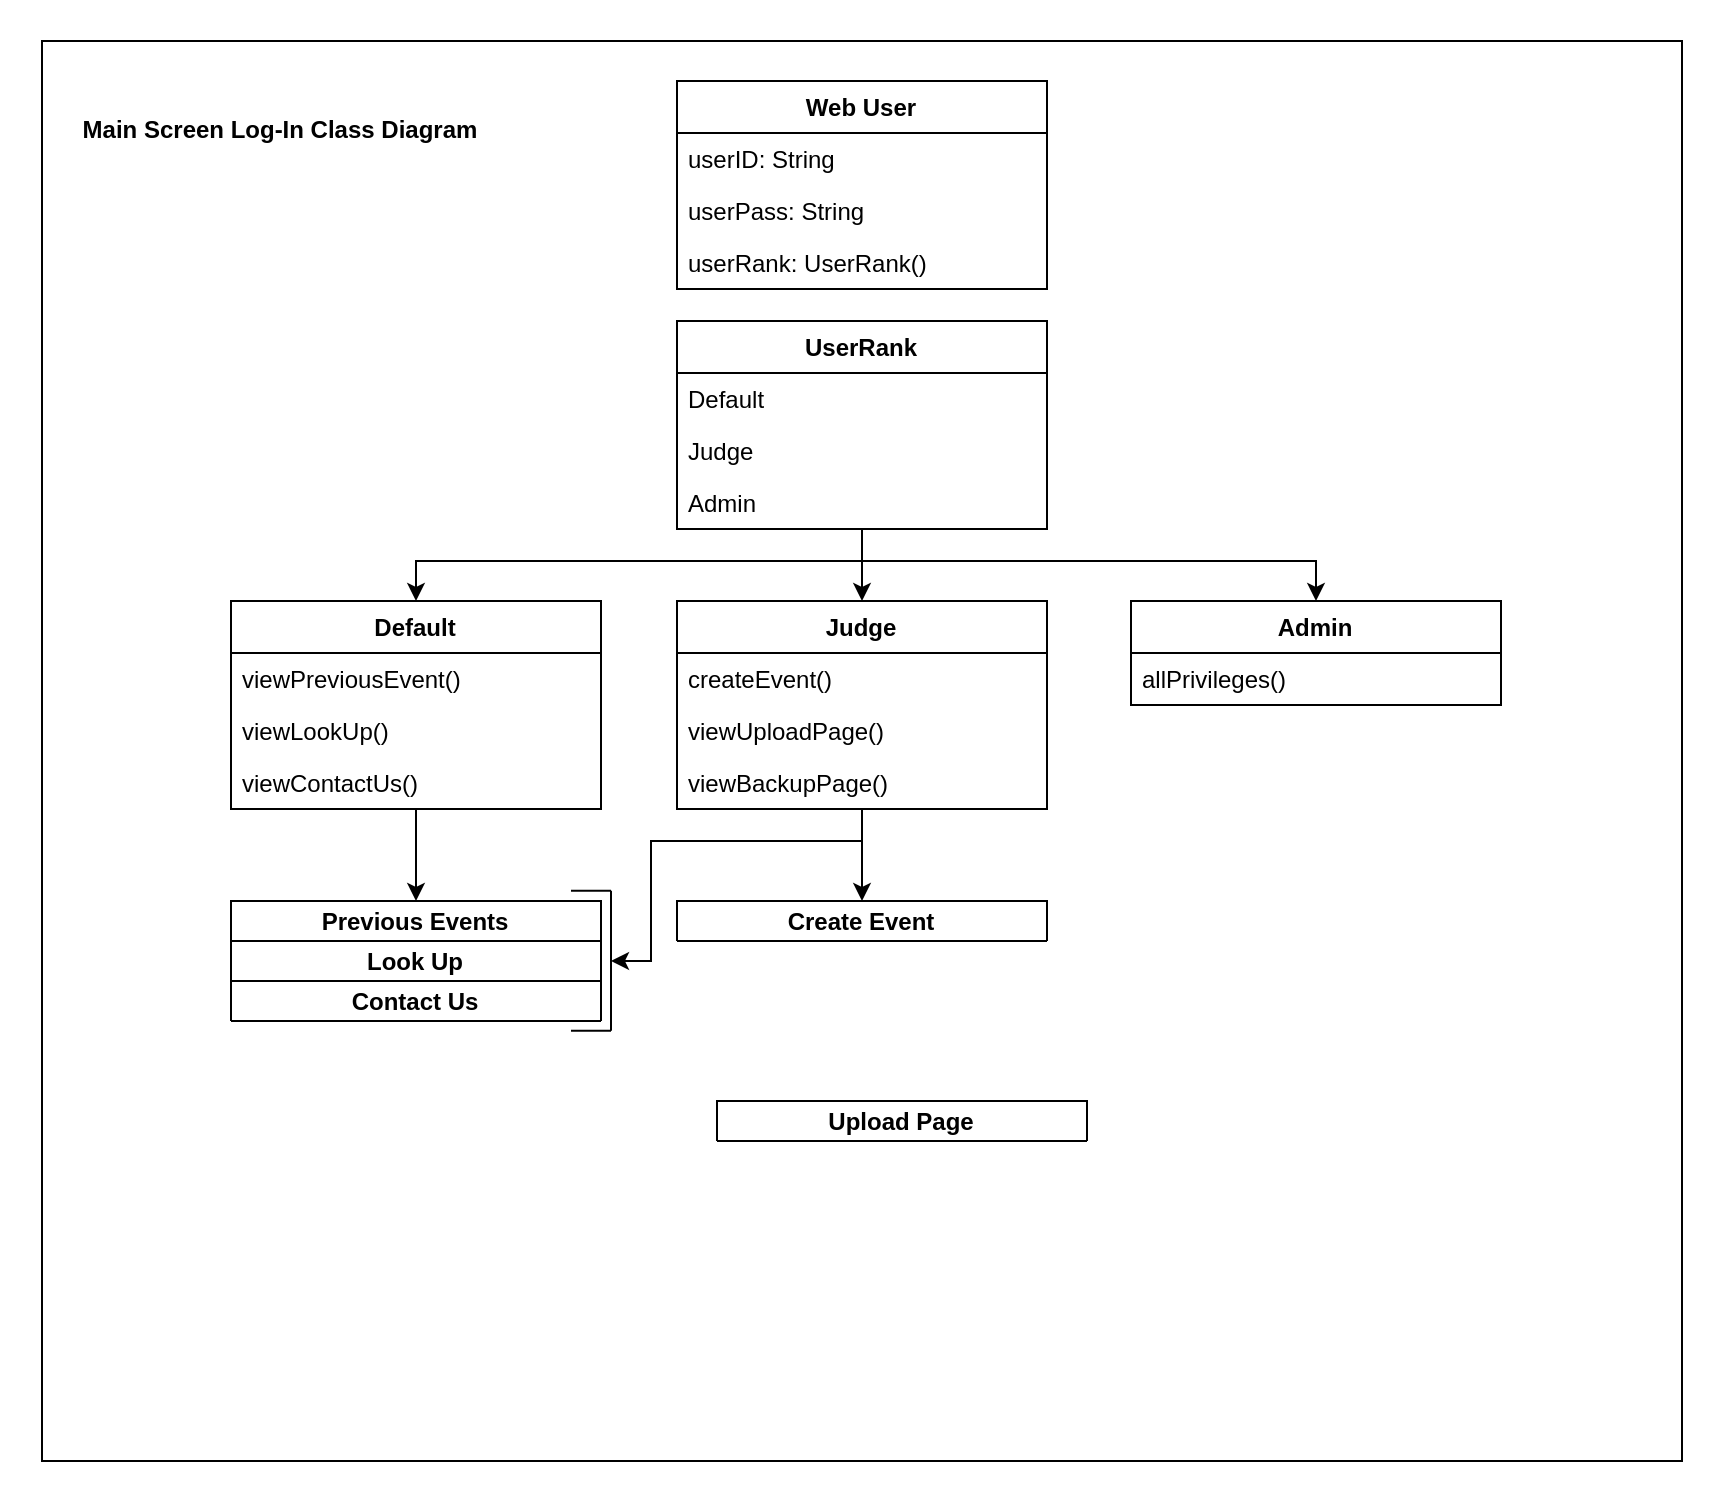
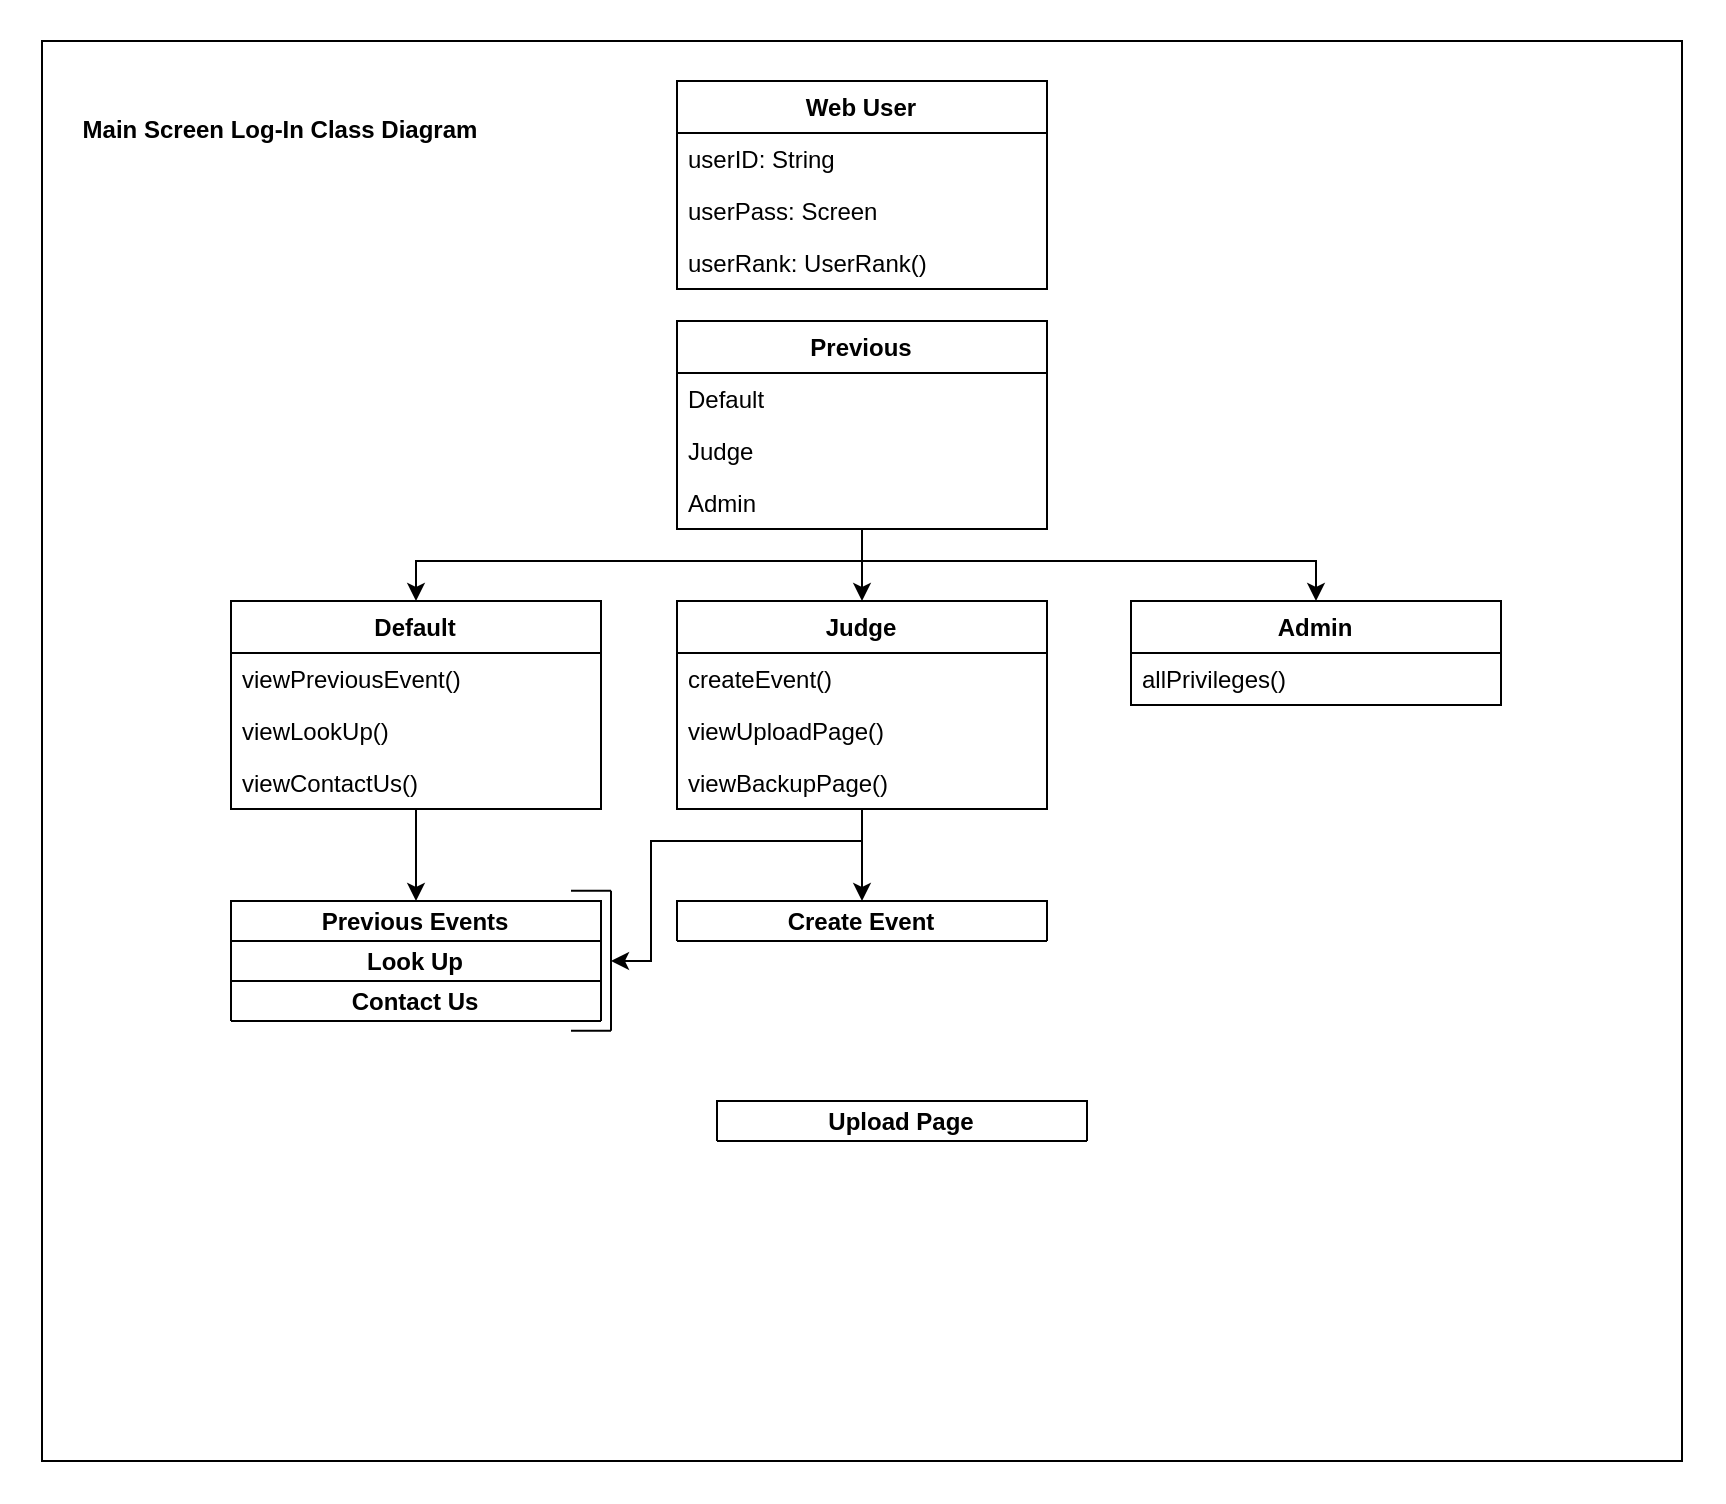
node "userPass: String": label "userPass: String" -> "userPass: Screen"
node "UserRank": label "UserRank" -> "Previous"
